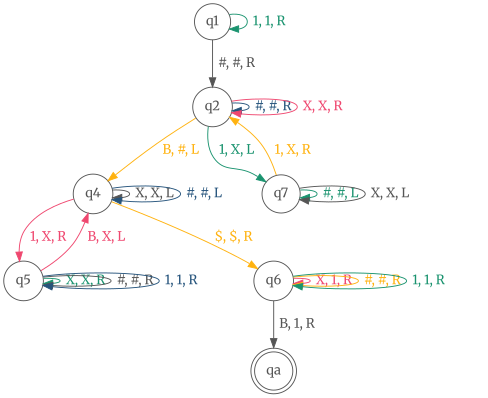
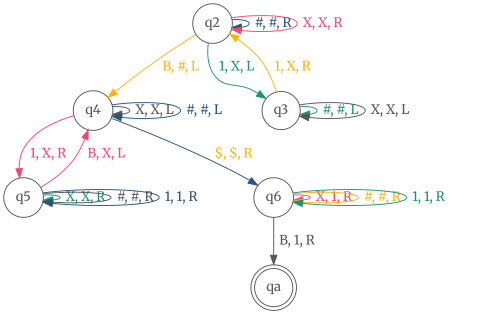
node "q1": removed
node "q7": label "q7" -> "q3"
edge "q4" -> "q6": color #ffb20f -> #26547c
